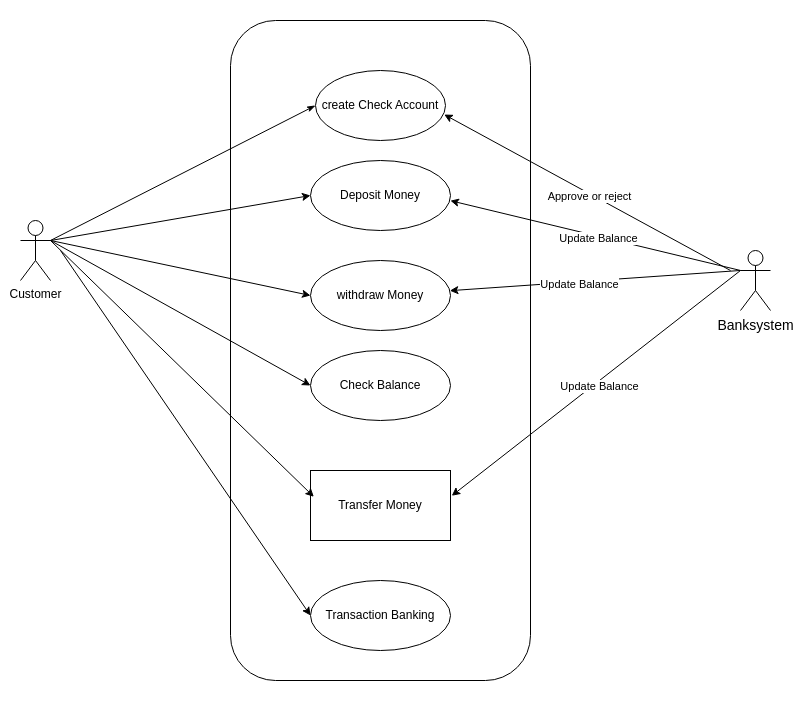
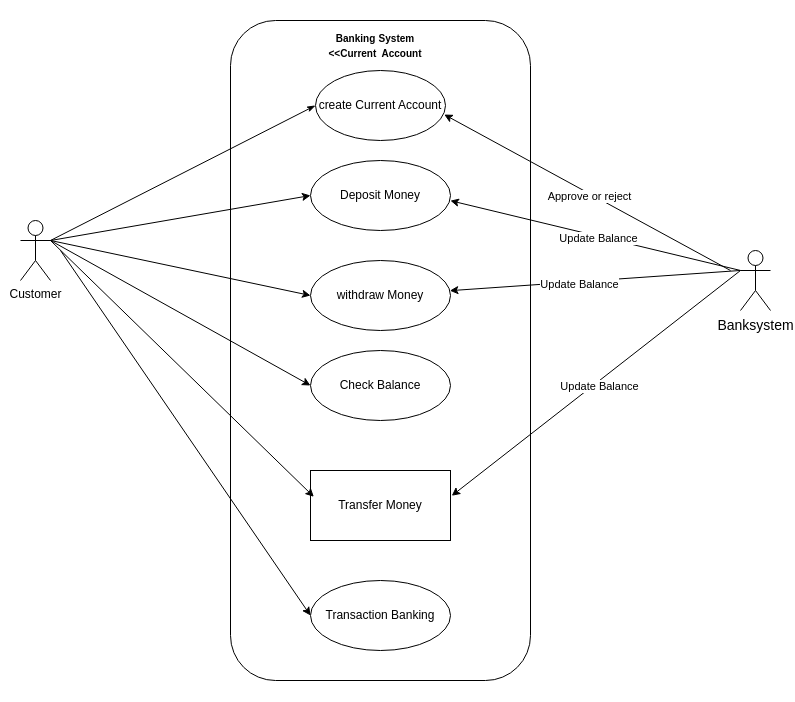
node "Banking System <<Current Account": added
node "create Check Account": label "create Check Account" -> "create Current Account"
